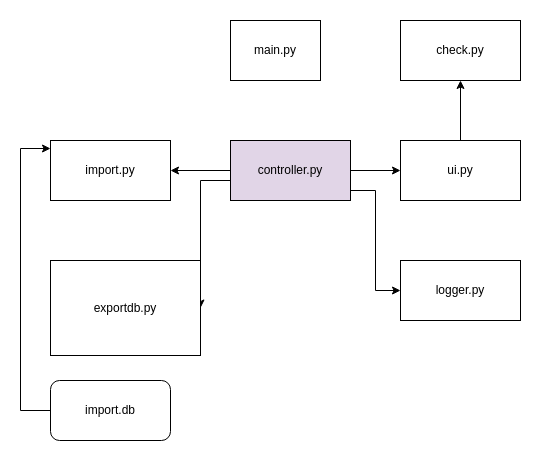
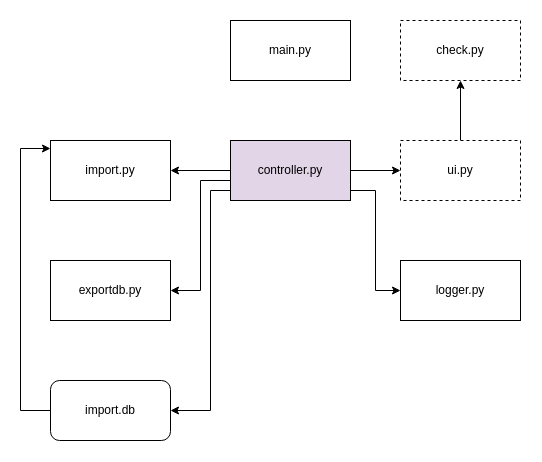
node "main.py": size 90x60 -> 120x60
node "check.py": style solid -> dashed
node "ui.py": style solid -> dashed
edge "controller.py" -> "import.db": added
node "exportdb.py": size 150x95 -> 120x60
